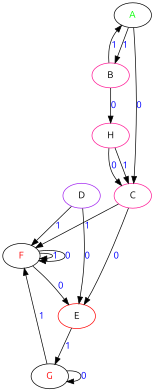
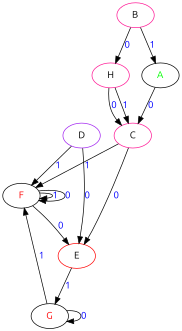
edge "A" -> "B": removed, label "1"
